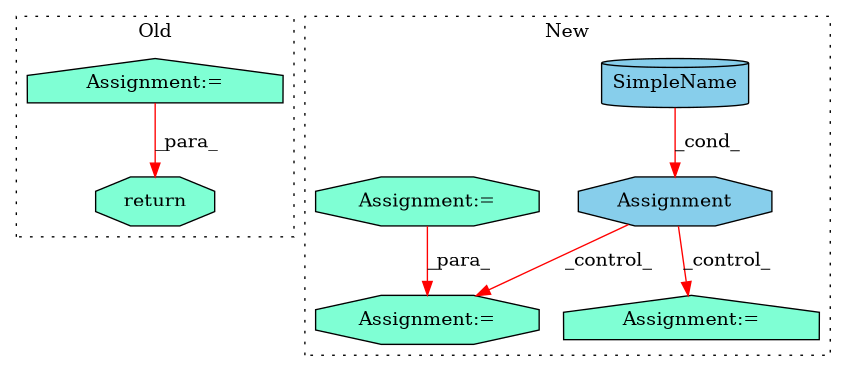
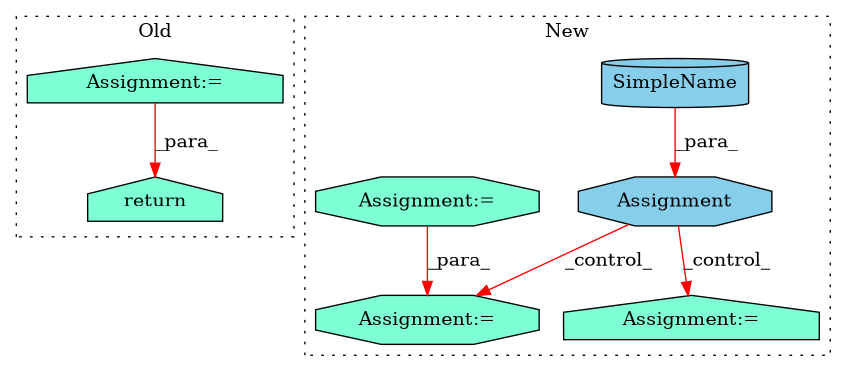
edge "SimpleName" -> "Assignment": label "_cond_" -> "_para_"
node "return": shape octagon -> house
